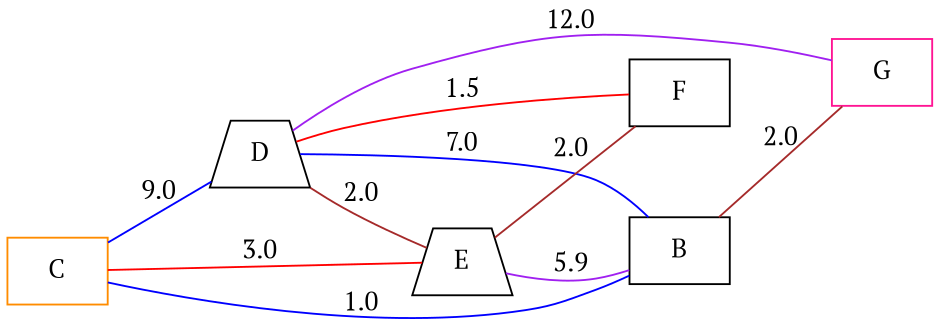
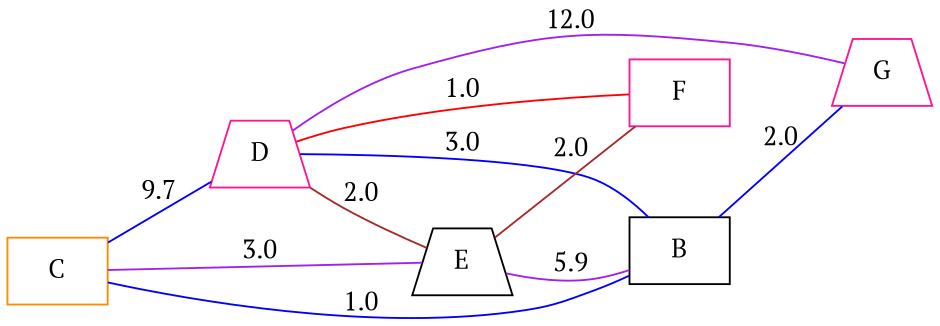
node "G": shape box -> trapezium
edge "F" -- "D": label "1.5" -> "1.0"
node "F": color black -> deeppink
edge "D" -- "B": label "7.0" -> "3.0"
node "D": color black -> deeppink
edge "G" -- "B": color brown -> blue
edge "D" -- "C": label "9.0" -> "9.7"
edge "E" -- "C": color red -> purple
